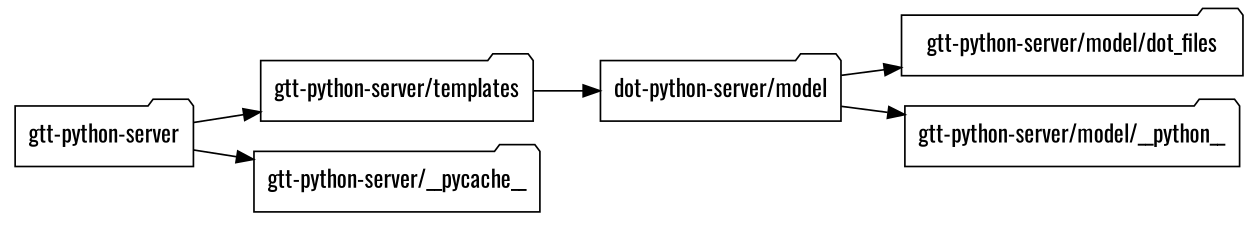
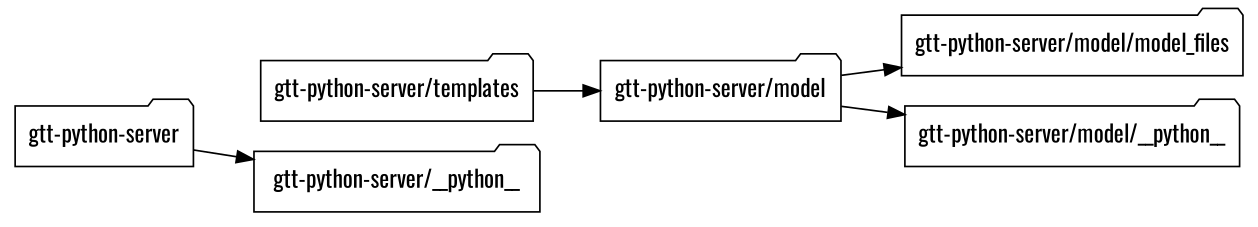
node "gtt-python-server/model/dot_files": label "gtt-python-server/model/dot_files" -> "gtt-python-server/model/model_files"
node "dot-python-server/model": label "dot-python-server/model" -> "gtt-python-server/model"
edge "gtt-python-server" -> "gtt-python-server/templates": removed
node "gtt-python-server/__pycache__": label "gtt-python-server/__pycache__" -> "gtt-python-server/__python__"
